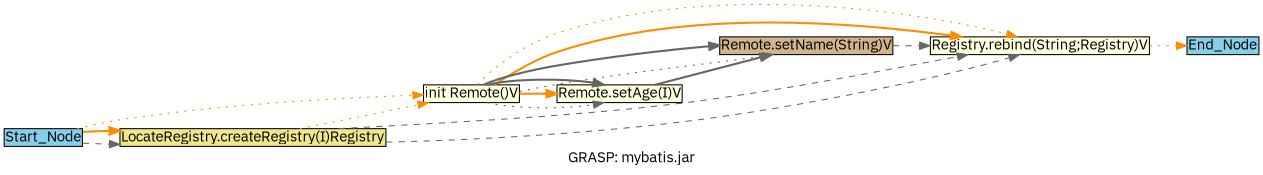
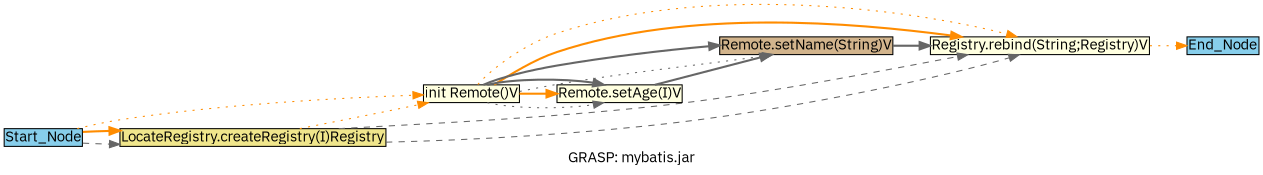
edge "Remote.setName(String)V" -> "Registry.rebind(String;Registry)V": style dashed -> bold
